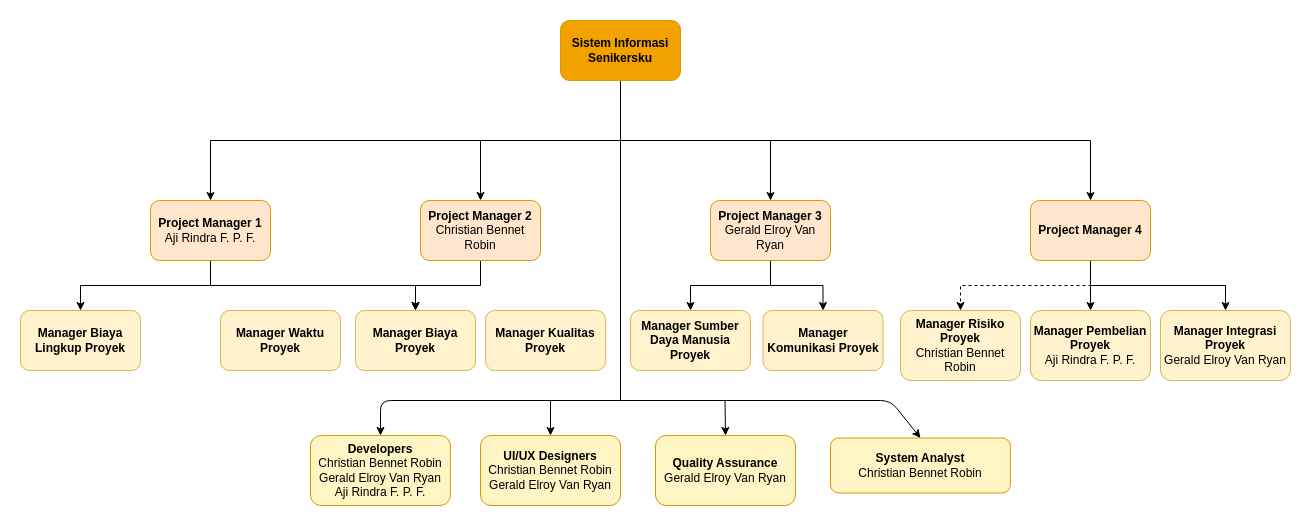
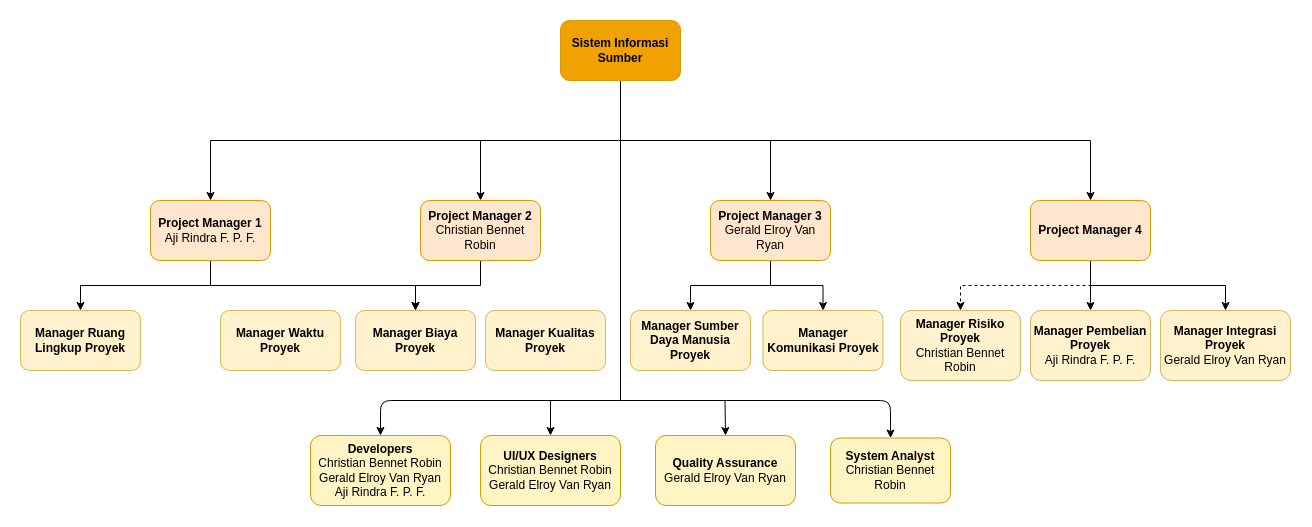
node "Sistem Informasi Senikersku": label "Sistem Informasi Senikersku" -> "Sistem Informasi Sumber"
node "Manager Biaya Lingkup Proyek": label "Manager Biaya Lingkup Proyek" -> "Manager Ruang Lingkup Proyek"
node "System Analyst Christian Bennet Robin": size 180x55 -> 120x65
